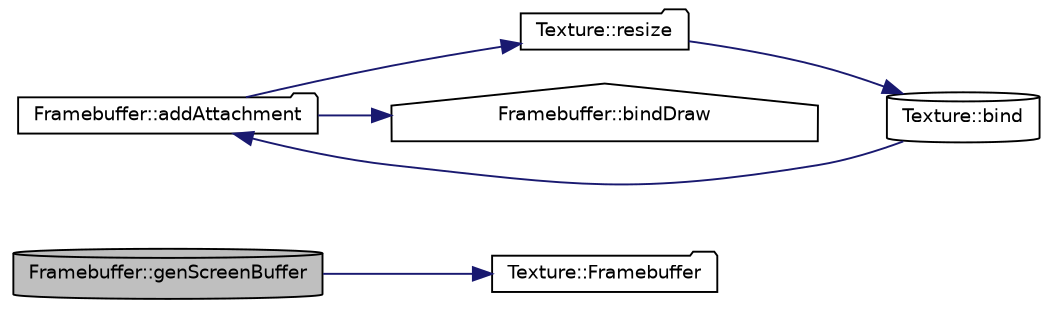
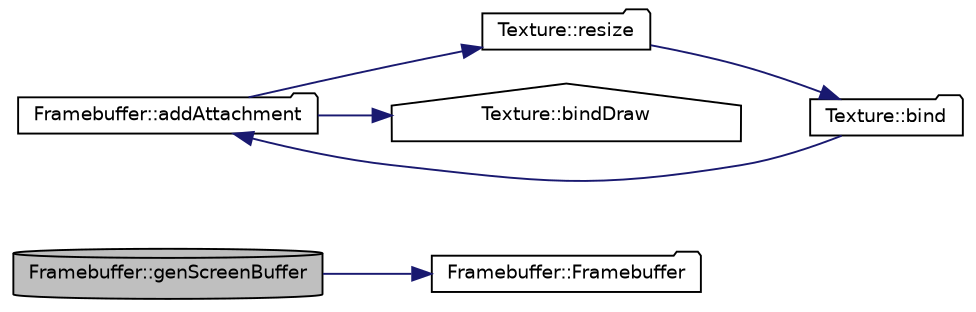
node "Framebuffer::bindDraw": label "Framebuffer::bindDraw" -> "Texture::bindDraw"
node "Texture::bind": shape cylinder -> folder
node "Texture::Framebuffer": label "Texture::Framebuffer" -> "Framebuffer::Framebuffer"
